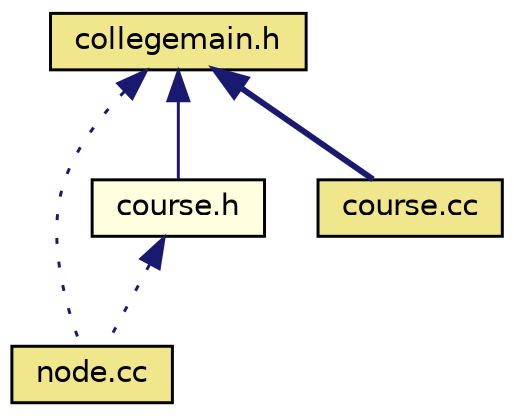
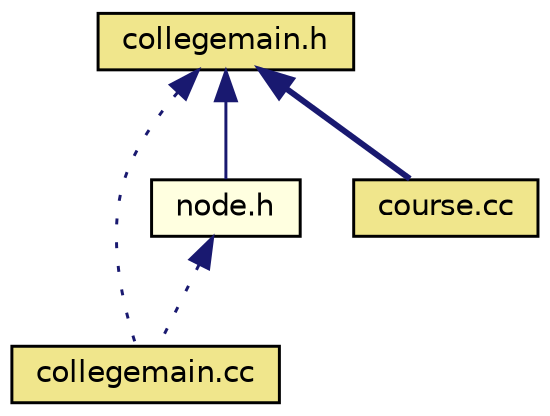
node "course.h": label "course.h" -> "node.h"
node "node.cc": label "node.cc" -> "collegemain.cc"
